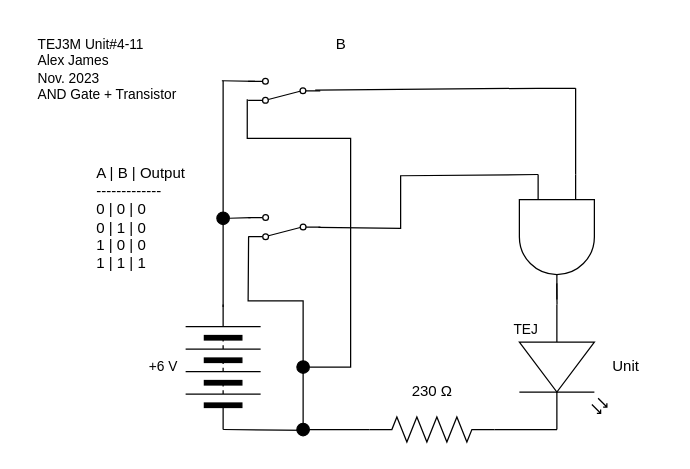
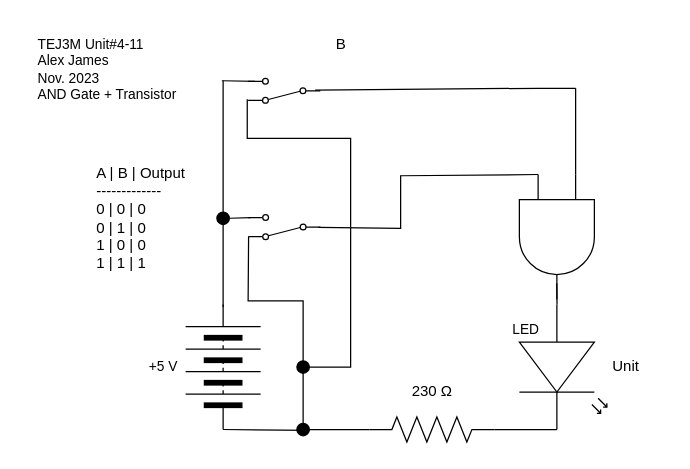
node "TEJ": label "TEJ" -> "LED"
node "+6 V": label "+6 V" -> "+5 V"
